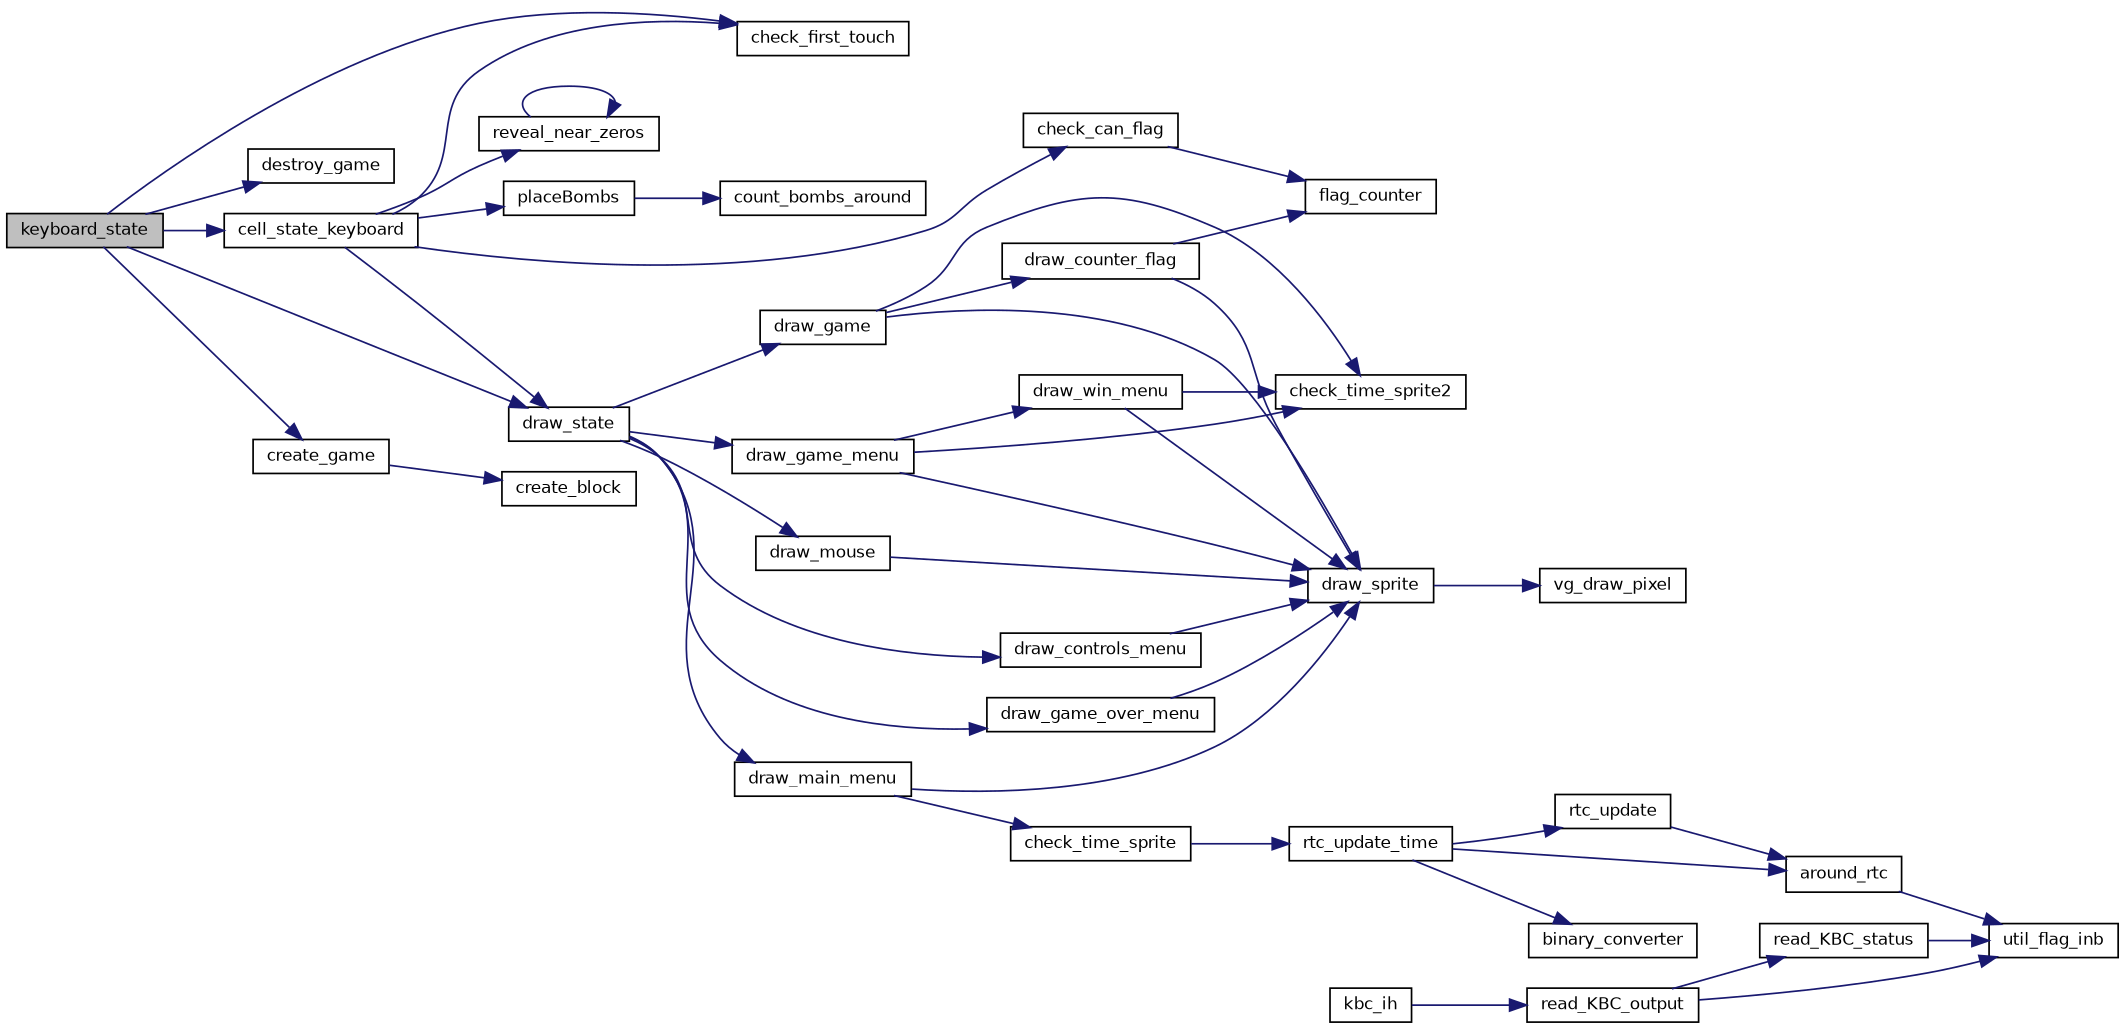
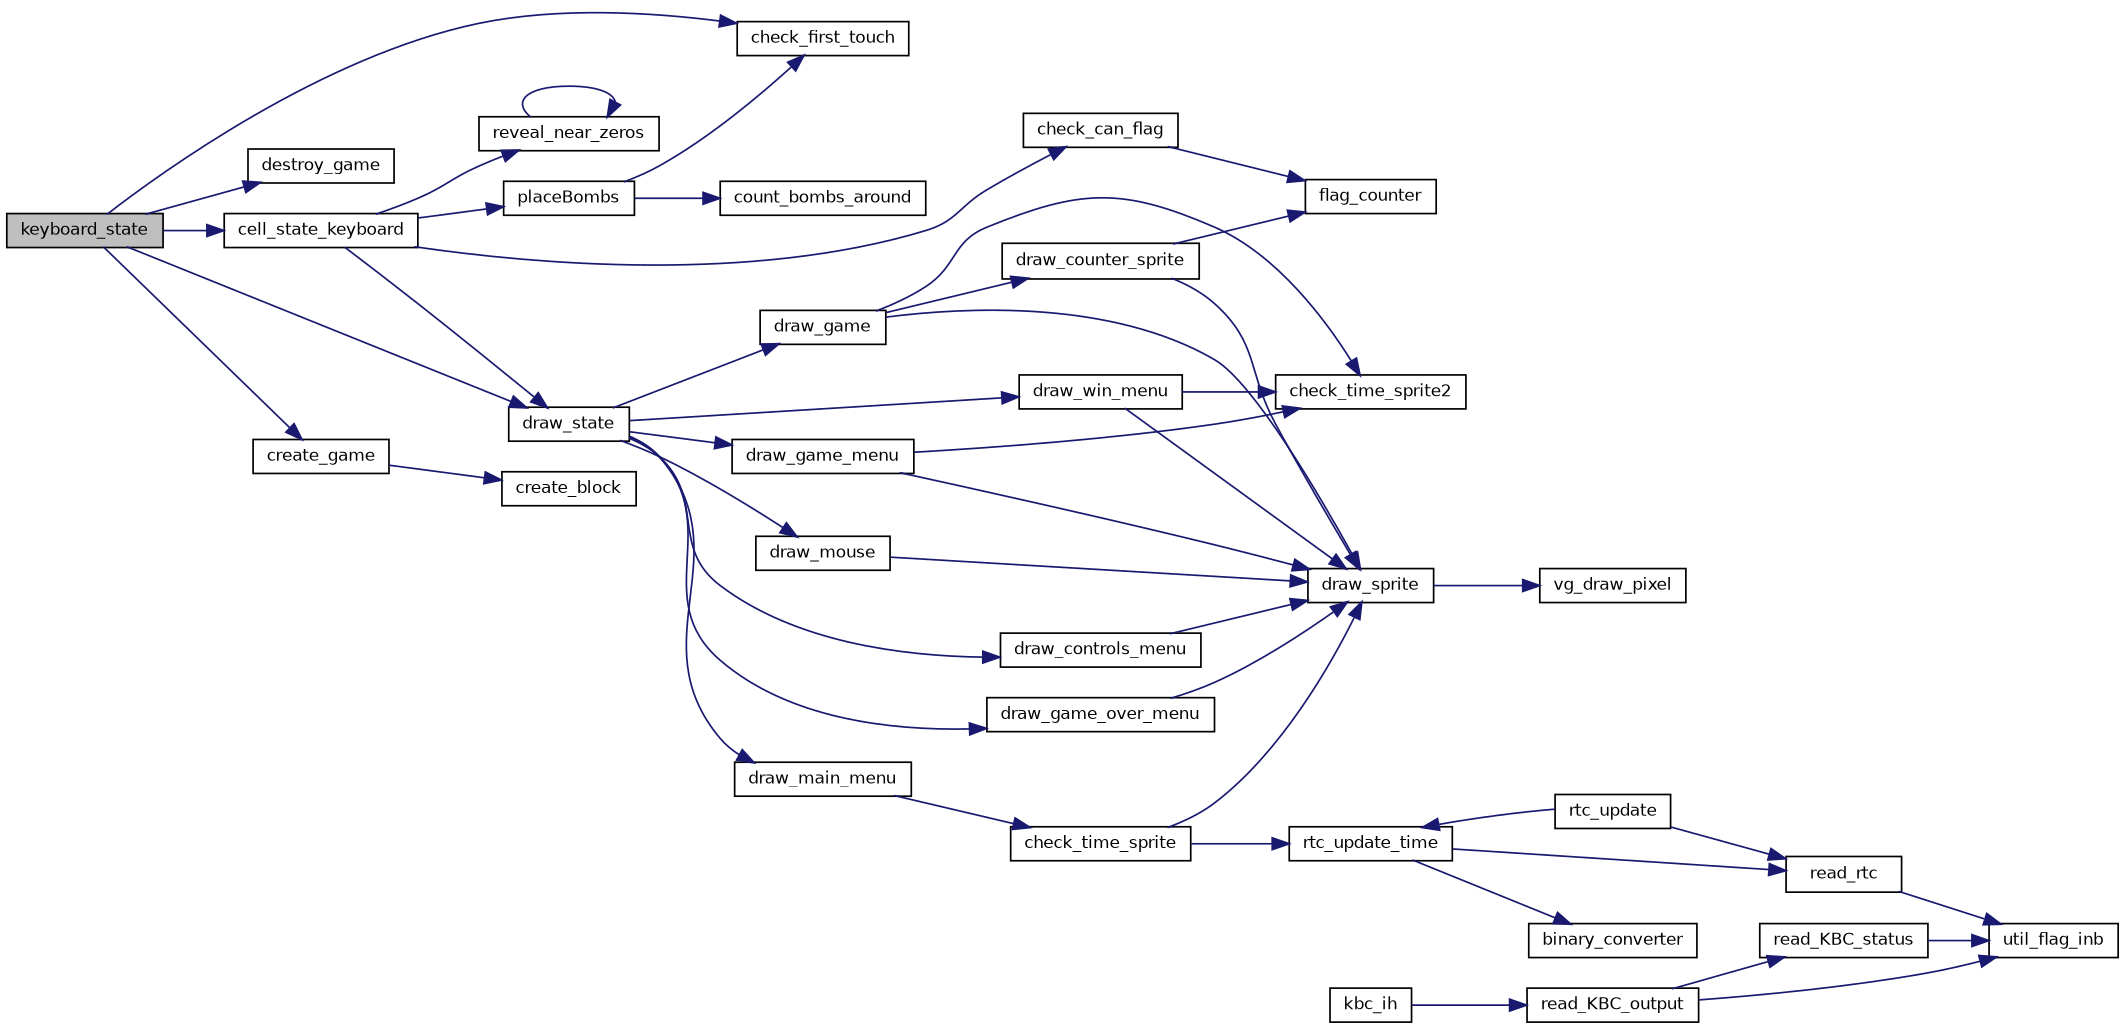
edge "cell_state_keyboard" -> "check_first_touch": now "placeBombs" -> "check_first_touch"
node "draw_counter_flag": label "draw_counter_flag" -> "draw_counter_sprite"
edge "draw_game_menu" -> "draw_win_menu": now "draw_state" -> "draw_win_menu"
edge "draw_main_menu" -> "draw_sprite": now "check_time_sprite" -> "draw_sprite"
edge "rtc_update_time" -> "rtc_update": reversed
node "around_rtc": label "around_rtc" -> "read_rtc"
